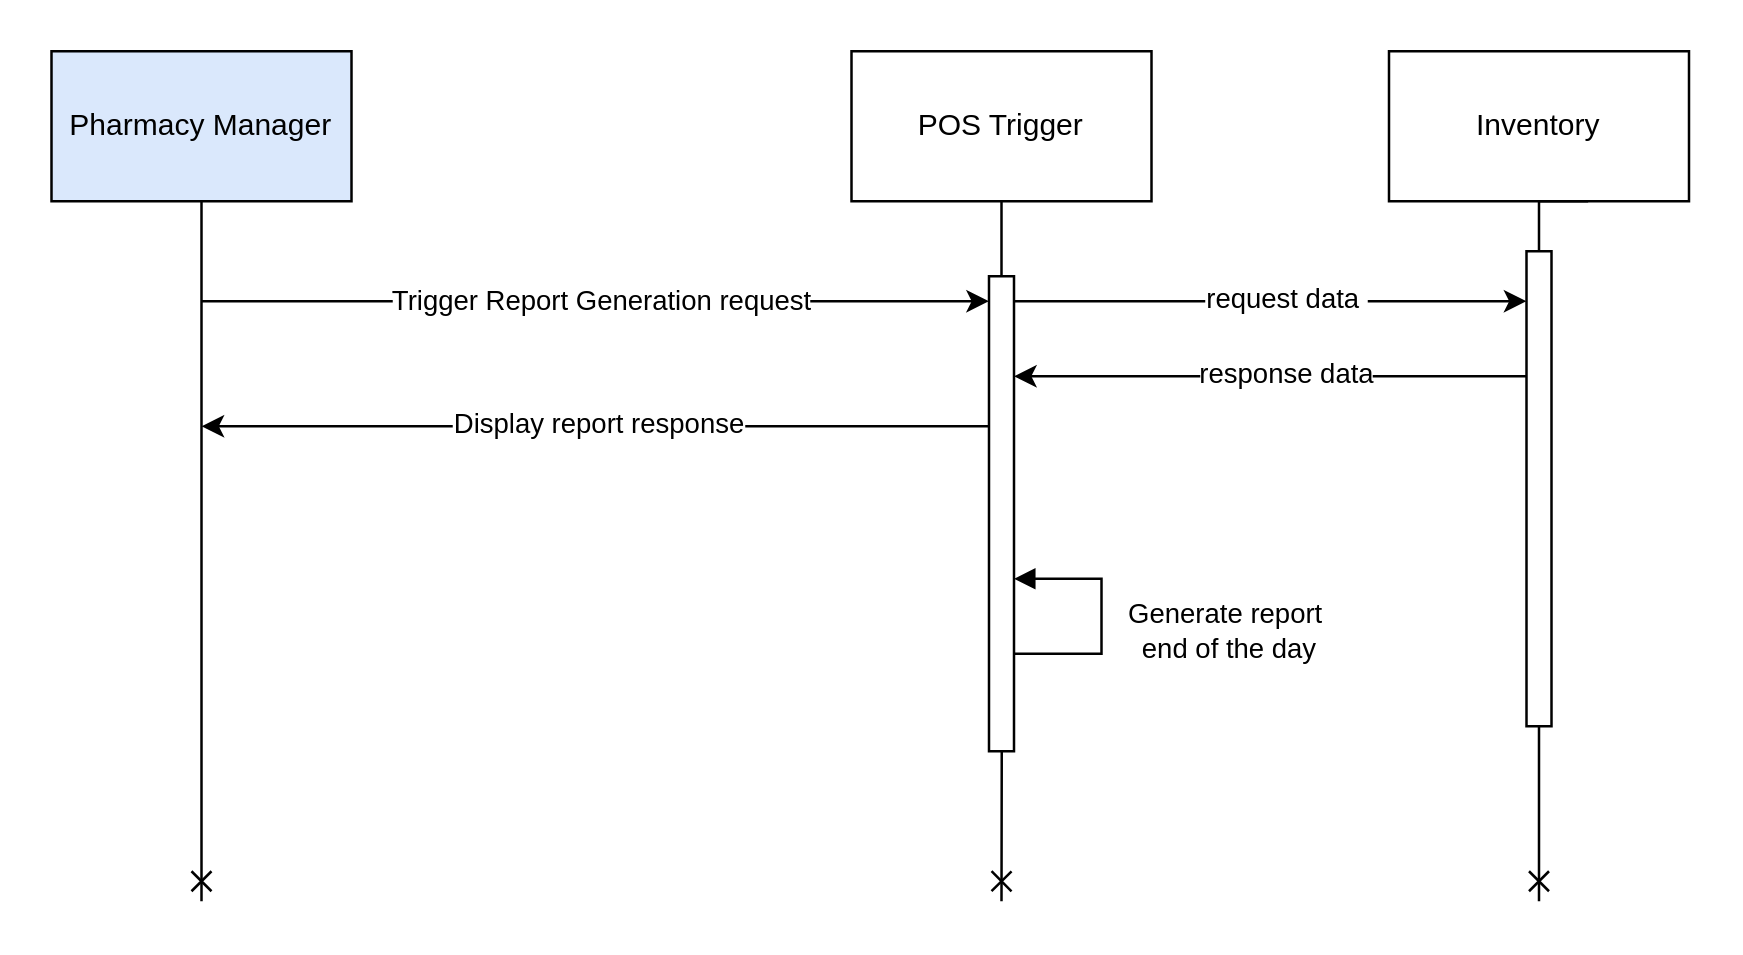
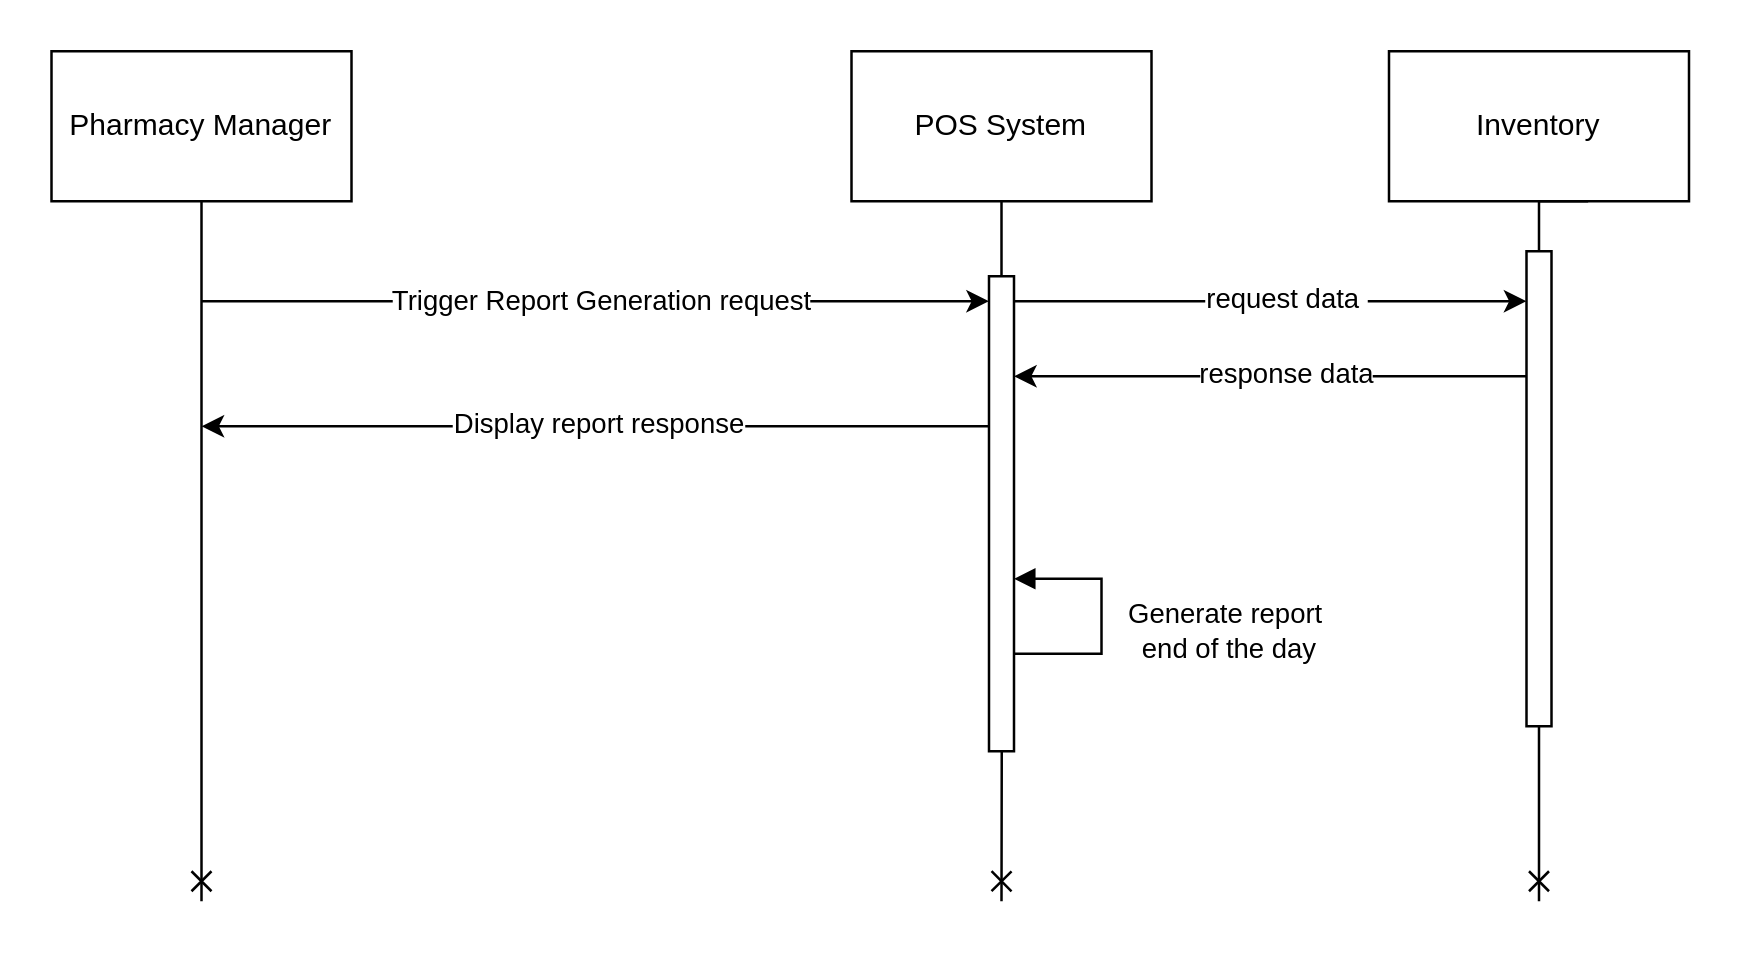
node "Pharmacy Manager": fillcolor #dae8fc -> #ffffff
node "POS Trigger": label "POS Trigger" -> "POS System"
